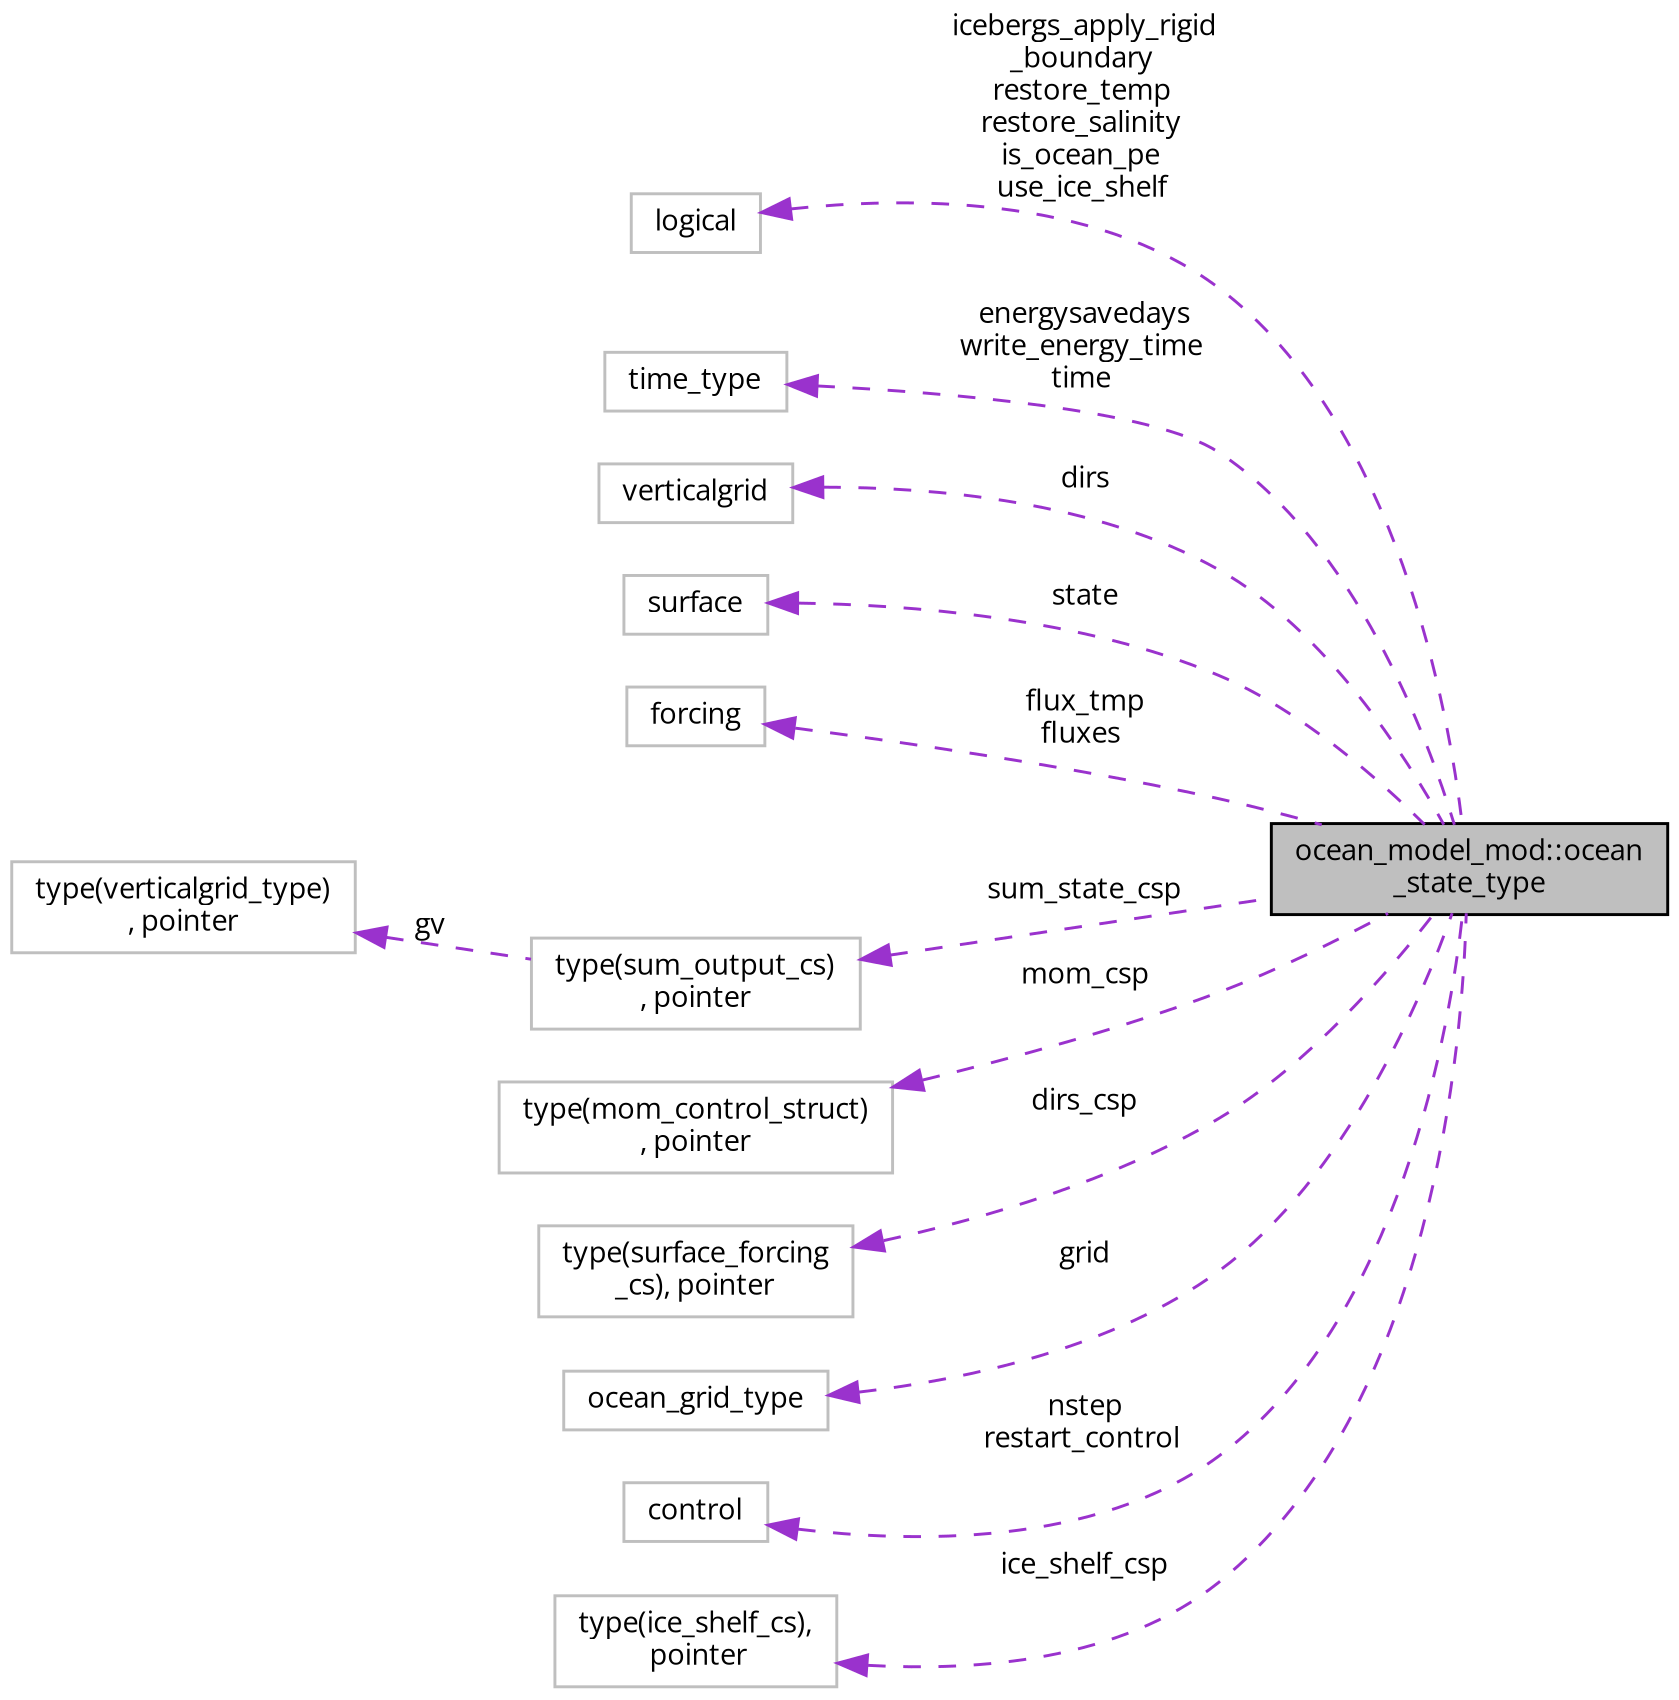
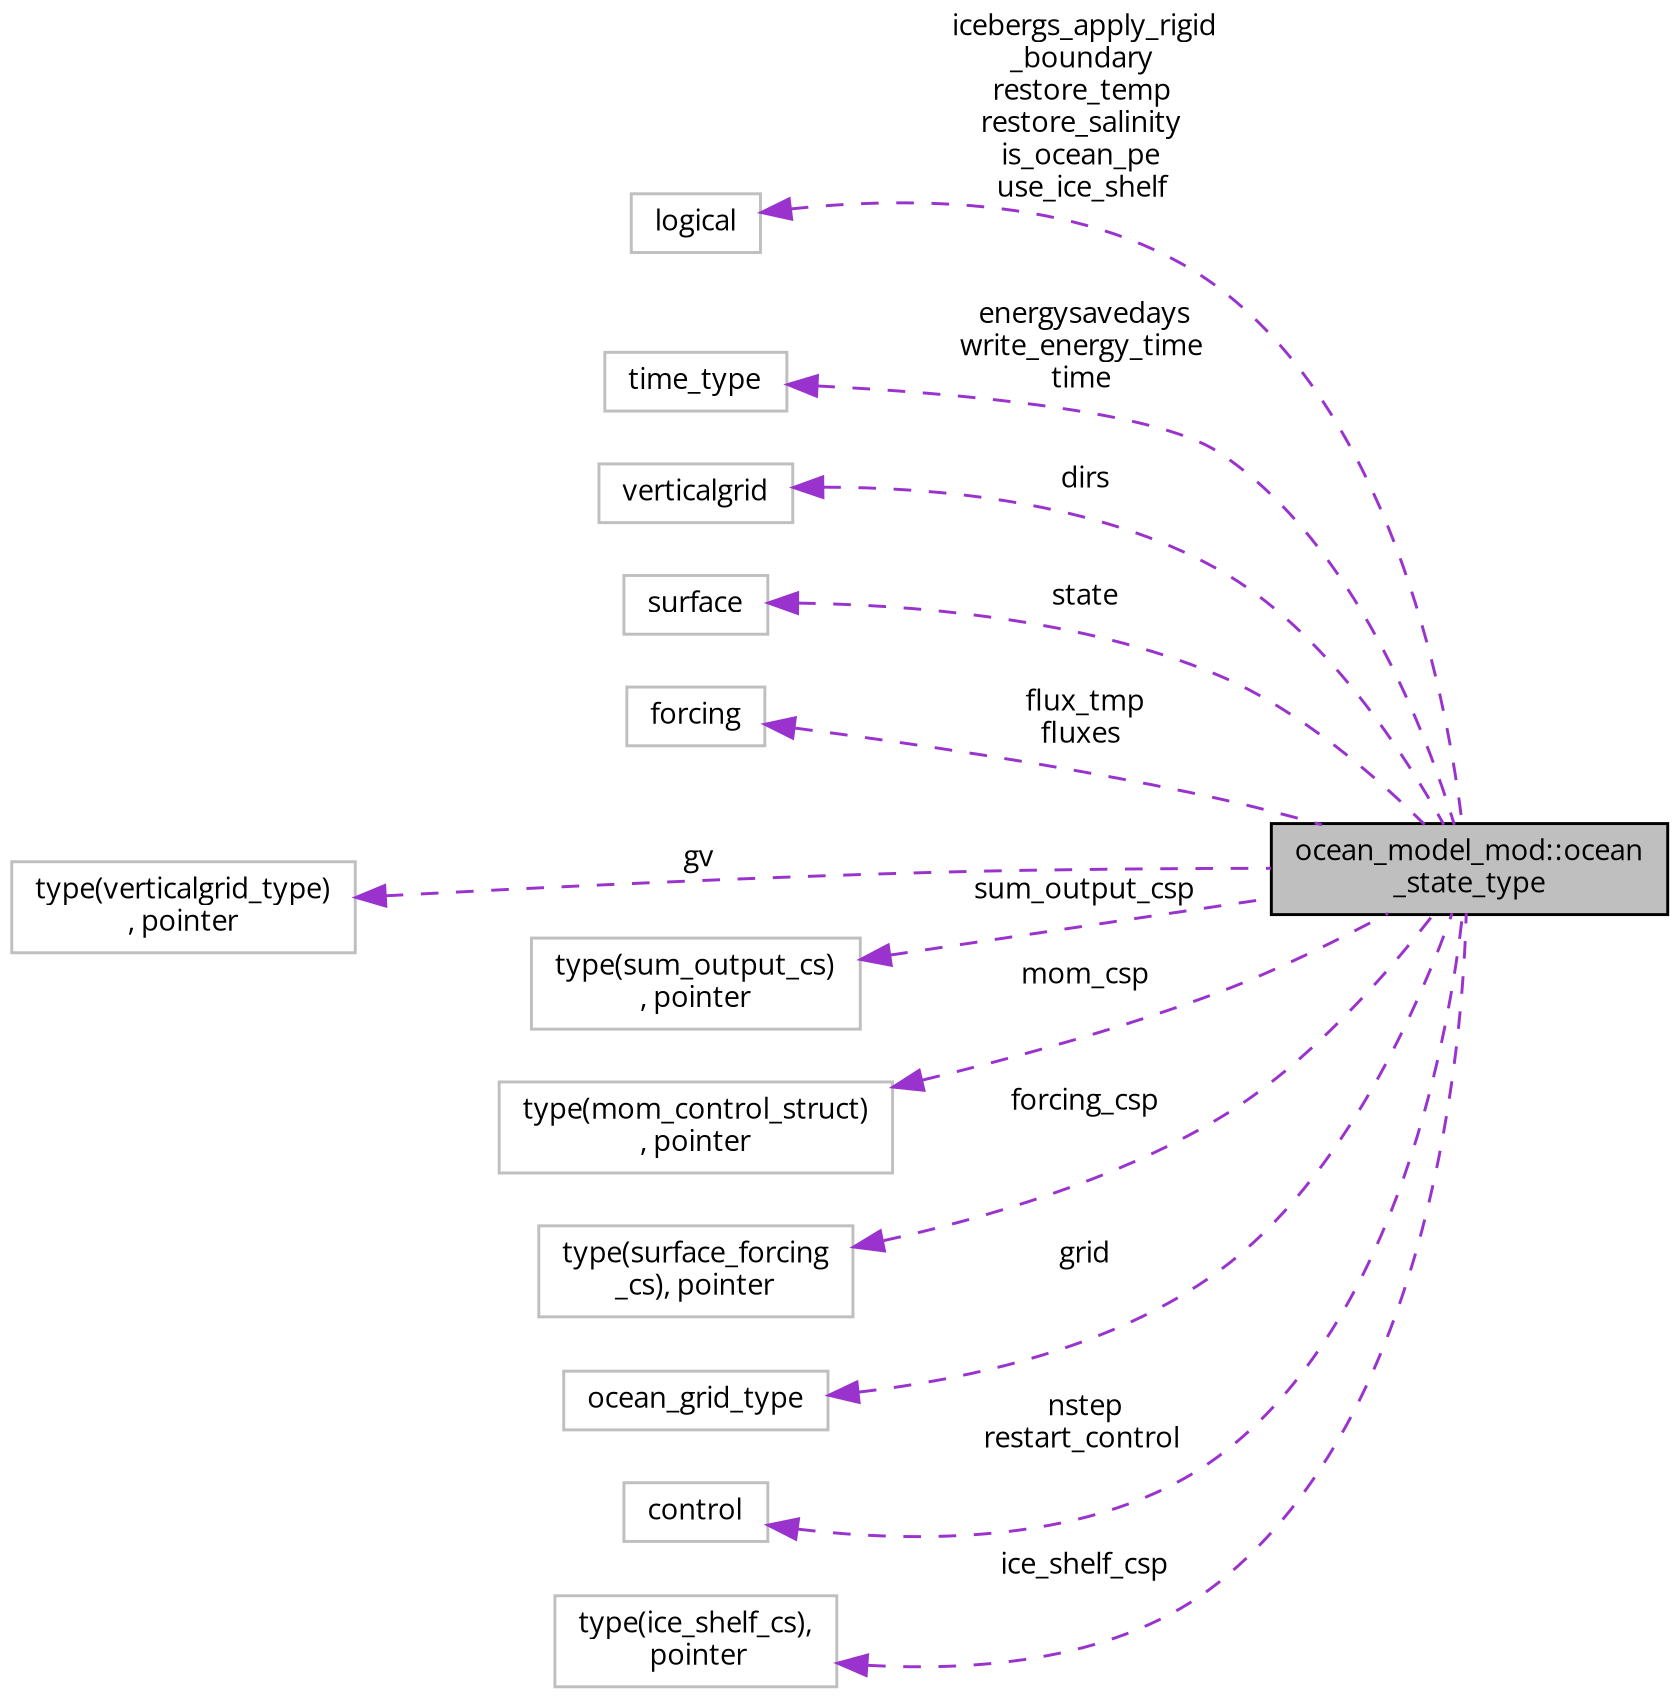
edge "ocean_model_mod::ocean _state_type" -> "type(sum_output_cs) , pointer": label " sum_state_csp" -> " sum_output_csp"
edge "type(sum_output_cs) , pointer" -> "type(verticalgrid_type) , pointer": now "ocean_model_mod::ocean _state_type" -> "type(verticalgrid_type) , pointer"
edge "ocean_model_mod::ocean _state_type" -> "type(surface_forcing _cs), pointer": label " dirs_csp" -> " forcing_csp"
